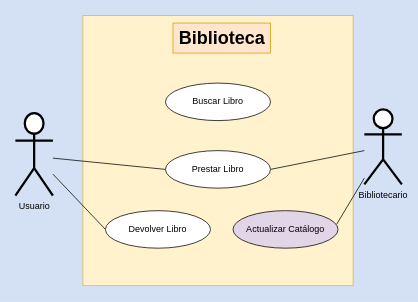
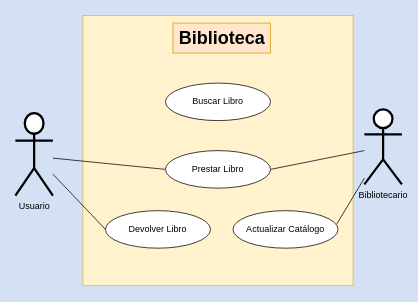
node "Actualizar Catálogo": fillcolor #e1d5e7 -> #ffffff
